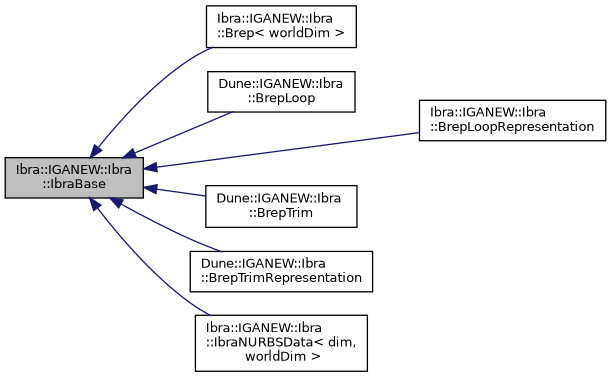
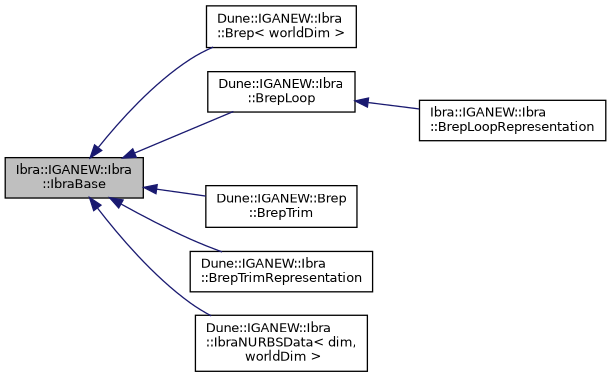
node "Ibra::IGANEW::Ibra ::Brep< worldDim >": label "Ibra::IGANEW::Ibra ::Brep< worldDim >" -> "Dune::IGANEW::Ibra ::Brep< worldDim >"
edge "Ibra::IGANEW::Ibra ::BrepLoopRepresentation" -> "Ibra::IGANEW::Ibra ::IbraBase": now "Ibra::IGANEW::Ibra ::BrepLoopRepresentation" -> "Dune::IGANEW::Ibra ::BrepLoop"
node "Dune::IGANEW::Ibra ::BrepTrim": label "Dune::IGANEW::Ibra ::BrepTrim" -> "Dune::IGANEW::Brep ::BrepTrim"
node "Ibra::IGANEW::Ibra ::IbraNURBSData< dim, worldDim >": label "Ibra::IGANEW::Ibra ::IbraNURBSData< dim, worldDim >" -> "Dune::IGANEW::Ibra ::IbraNURBSData< dim, worldDim >"
